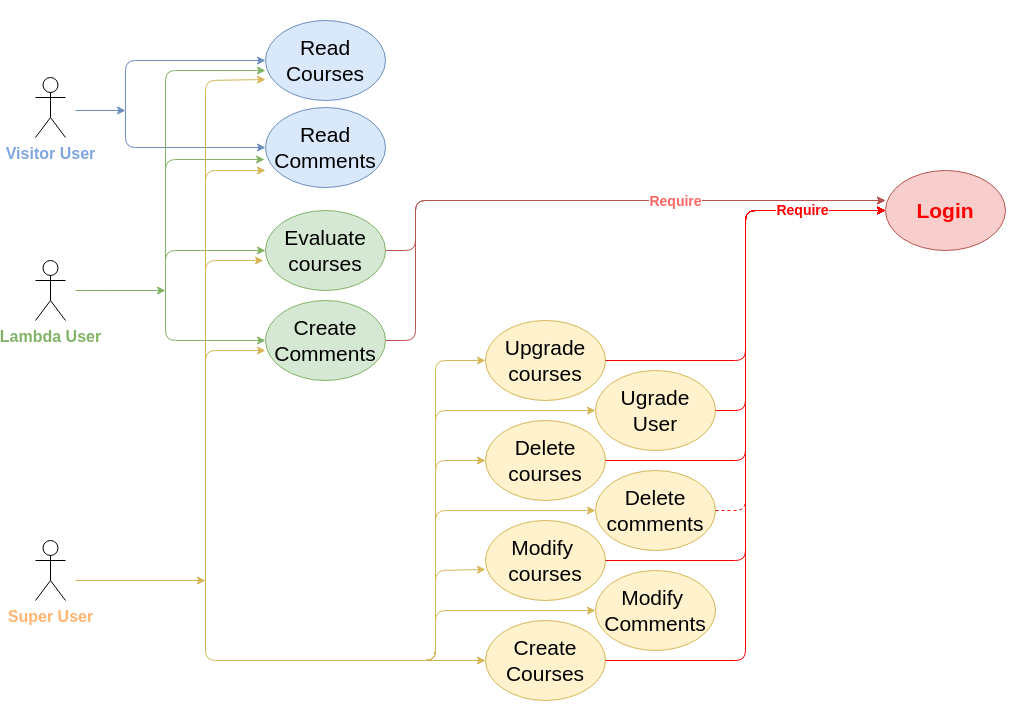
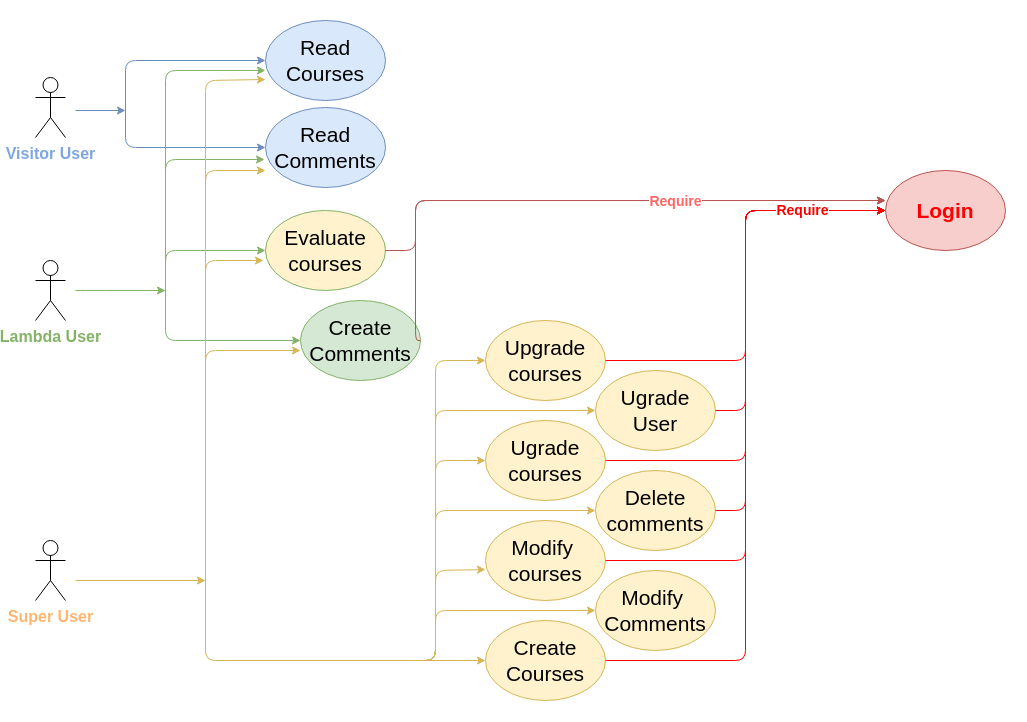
node "Evaluate courses": fillcolor #d5e8d4 -> #fff2cc
node "Create Comments": moved (326, 341) -> (361, 341)
node "Delete courses": label "Delete courses" -> "Ugrade courses"
edge "Delete comments" -> "Login": style dashed -> solid
